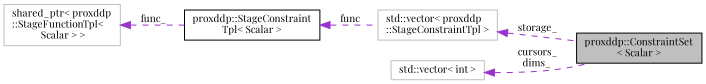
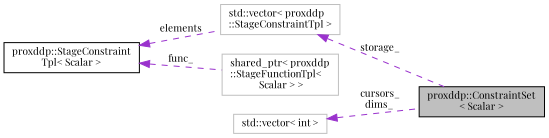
edge "std::vector< proxddp ::StageConstraintTpl >" -> "proxddp::StageConstraint Tpl< Scalar >": label " func" -> " elements"
edge "proxddp::StageConstraint Tpl< Scalar >" -> "shared_ptr< proxddp ::StageFunctionTpl< Scalar > >": reversed
